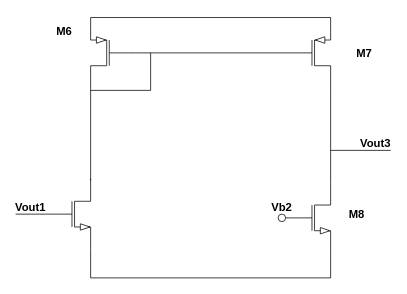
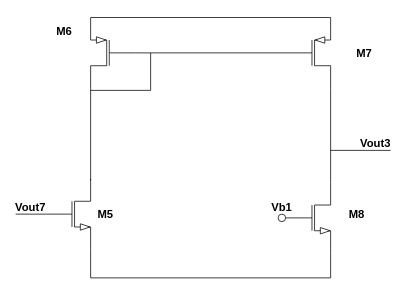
node "Vout1": label "Vout1" -> "Vout7"
node "Vb2": label "Vb2" -> "Vb1"
node "M5": added
